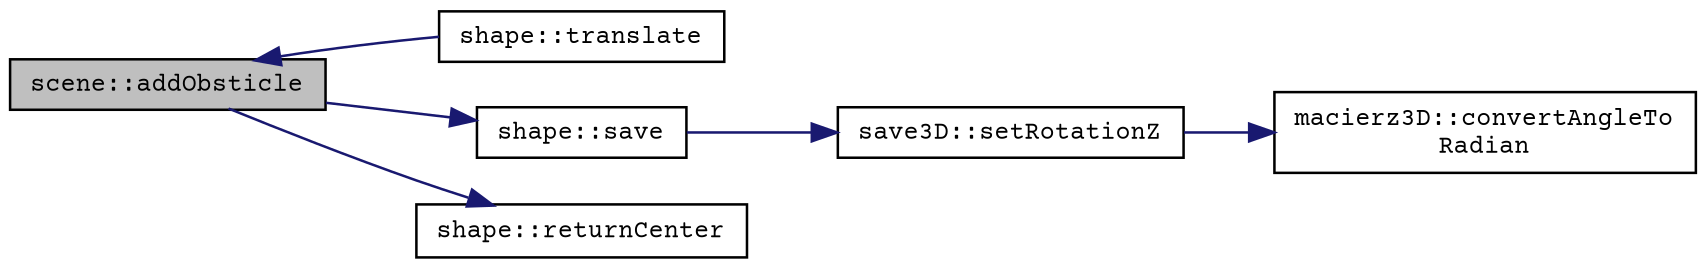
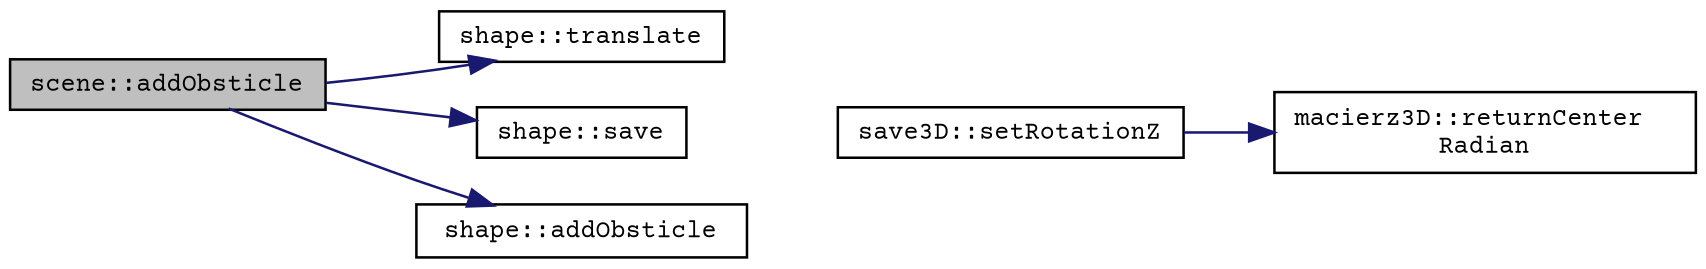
edge "shape::translate" -> "scene::addObsticle": reversed
edge "shape::save" -> "save3D::setRotationZ": removed
node "macierz3D::convertAngleTo Radian": label "macierz3D::convertAngleTo Radian" -> "macierz3D::returnCenter Radian"
node "shape::returnCenter": label "shape::returnCenter" -> "shape::addObsticle"
